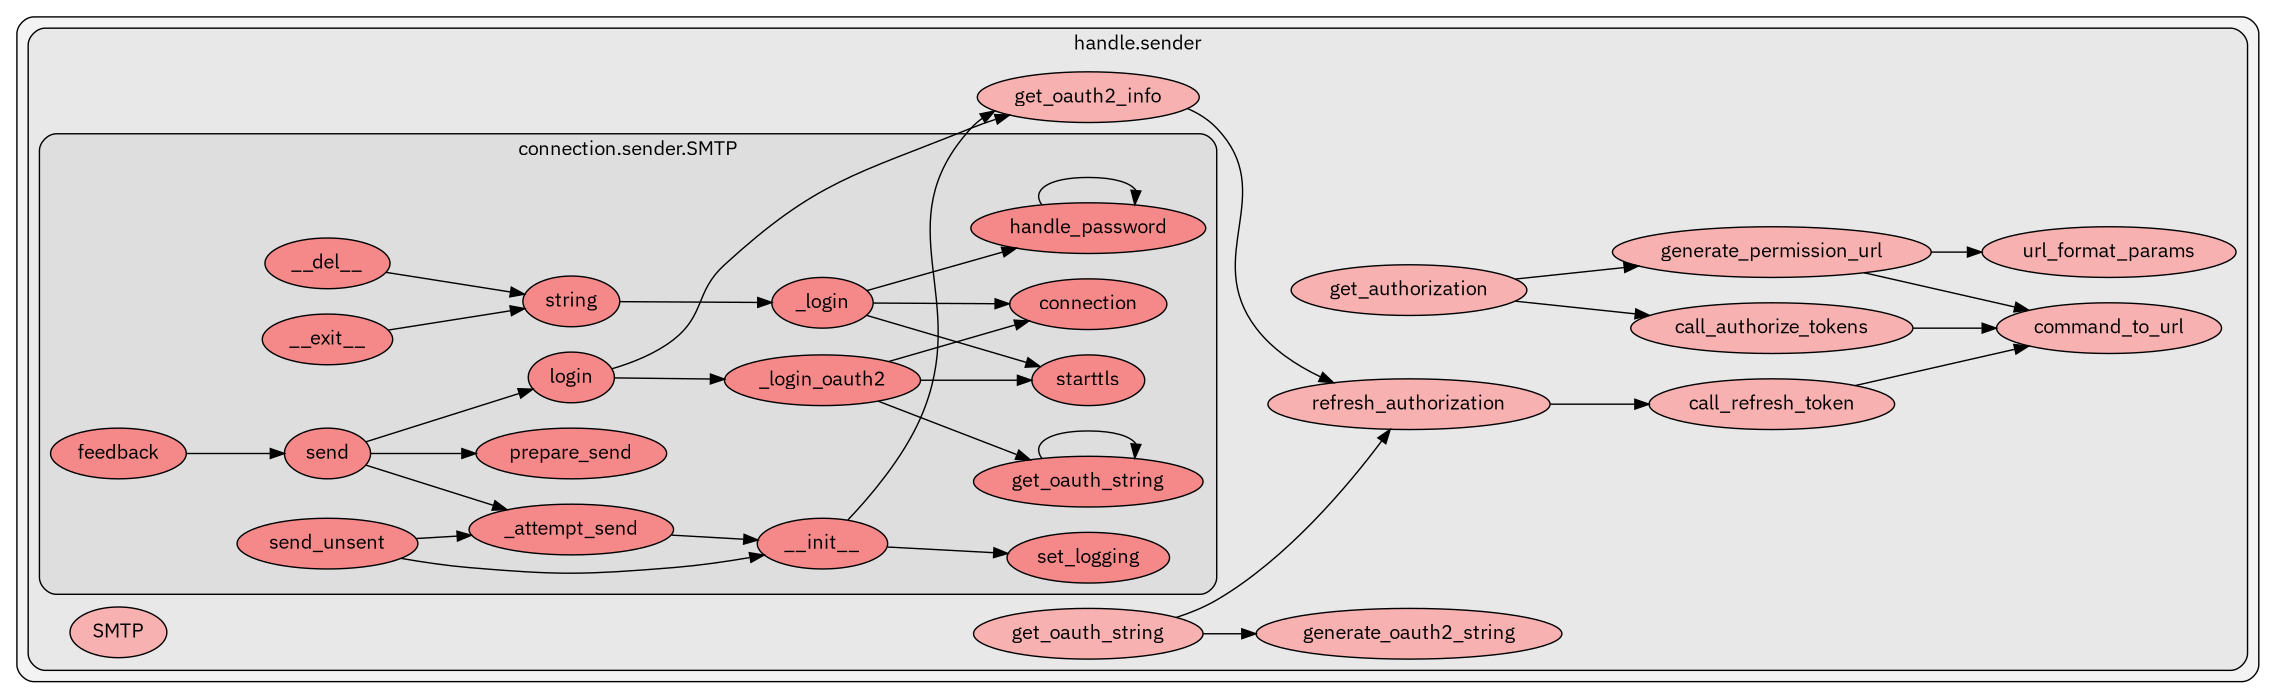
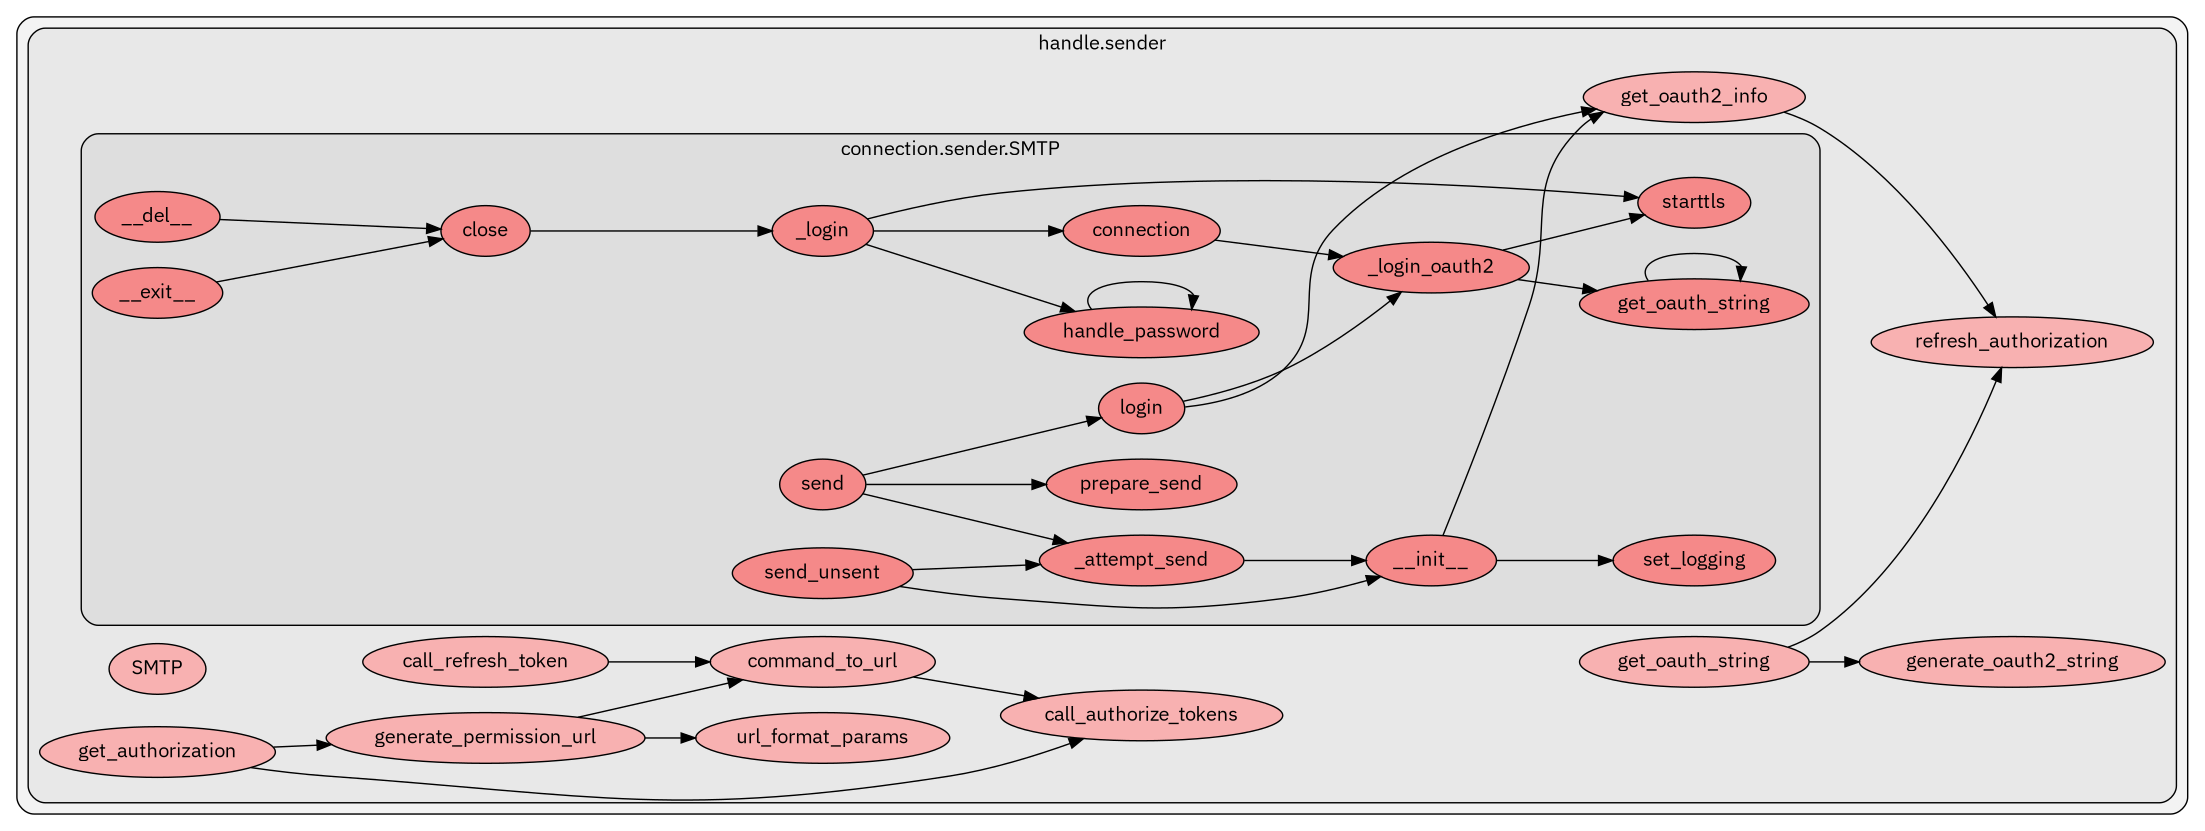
node "string": label "string" -> "close"
edge "call_authorize_tokens" -> "command_to_url": reversed
edge "_login_oauth2" -> "connection": reversed
edge "refresh_authorization" -> "call_refresh_token": removed
node "feedback": removed
